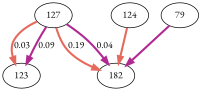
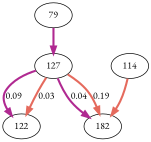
node "124": label "124" -> "114"
edge "79" -> "182": now "79" -> "127"
node "123": label "123" -> "122"
